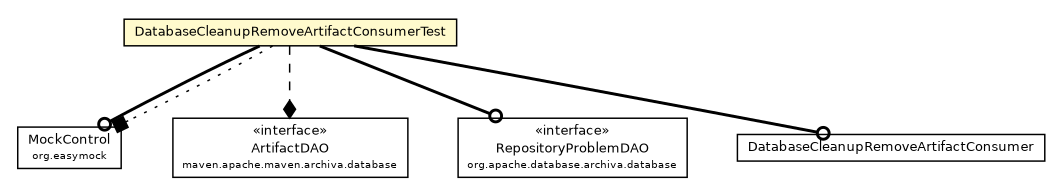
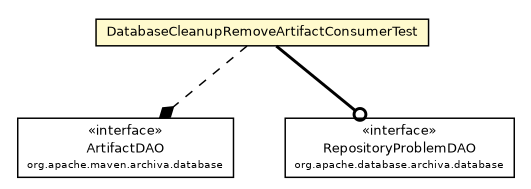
node "MockControl": removed
node "DatabaseCleanupRemoveArtifactConsumer": removed
node "ArtifactDAO": text "maven.apache.maven.archiva.database" -> "org.apache.maven.archiva.database"
